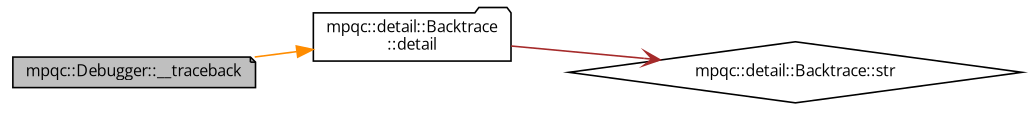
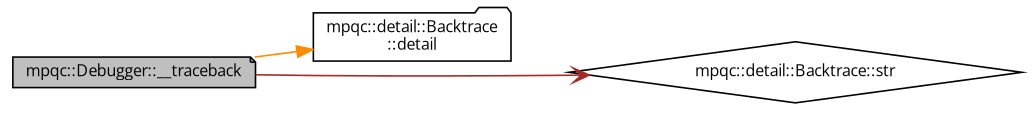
edge "mpqc::detail::Backtrace ::detail" -> "mpqc::detail::Backtrace::str": now "mpqc::Debugger::__traceback" -> "mpqc::detail::Backtrace::str"
